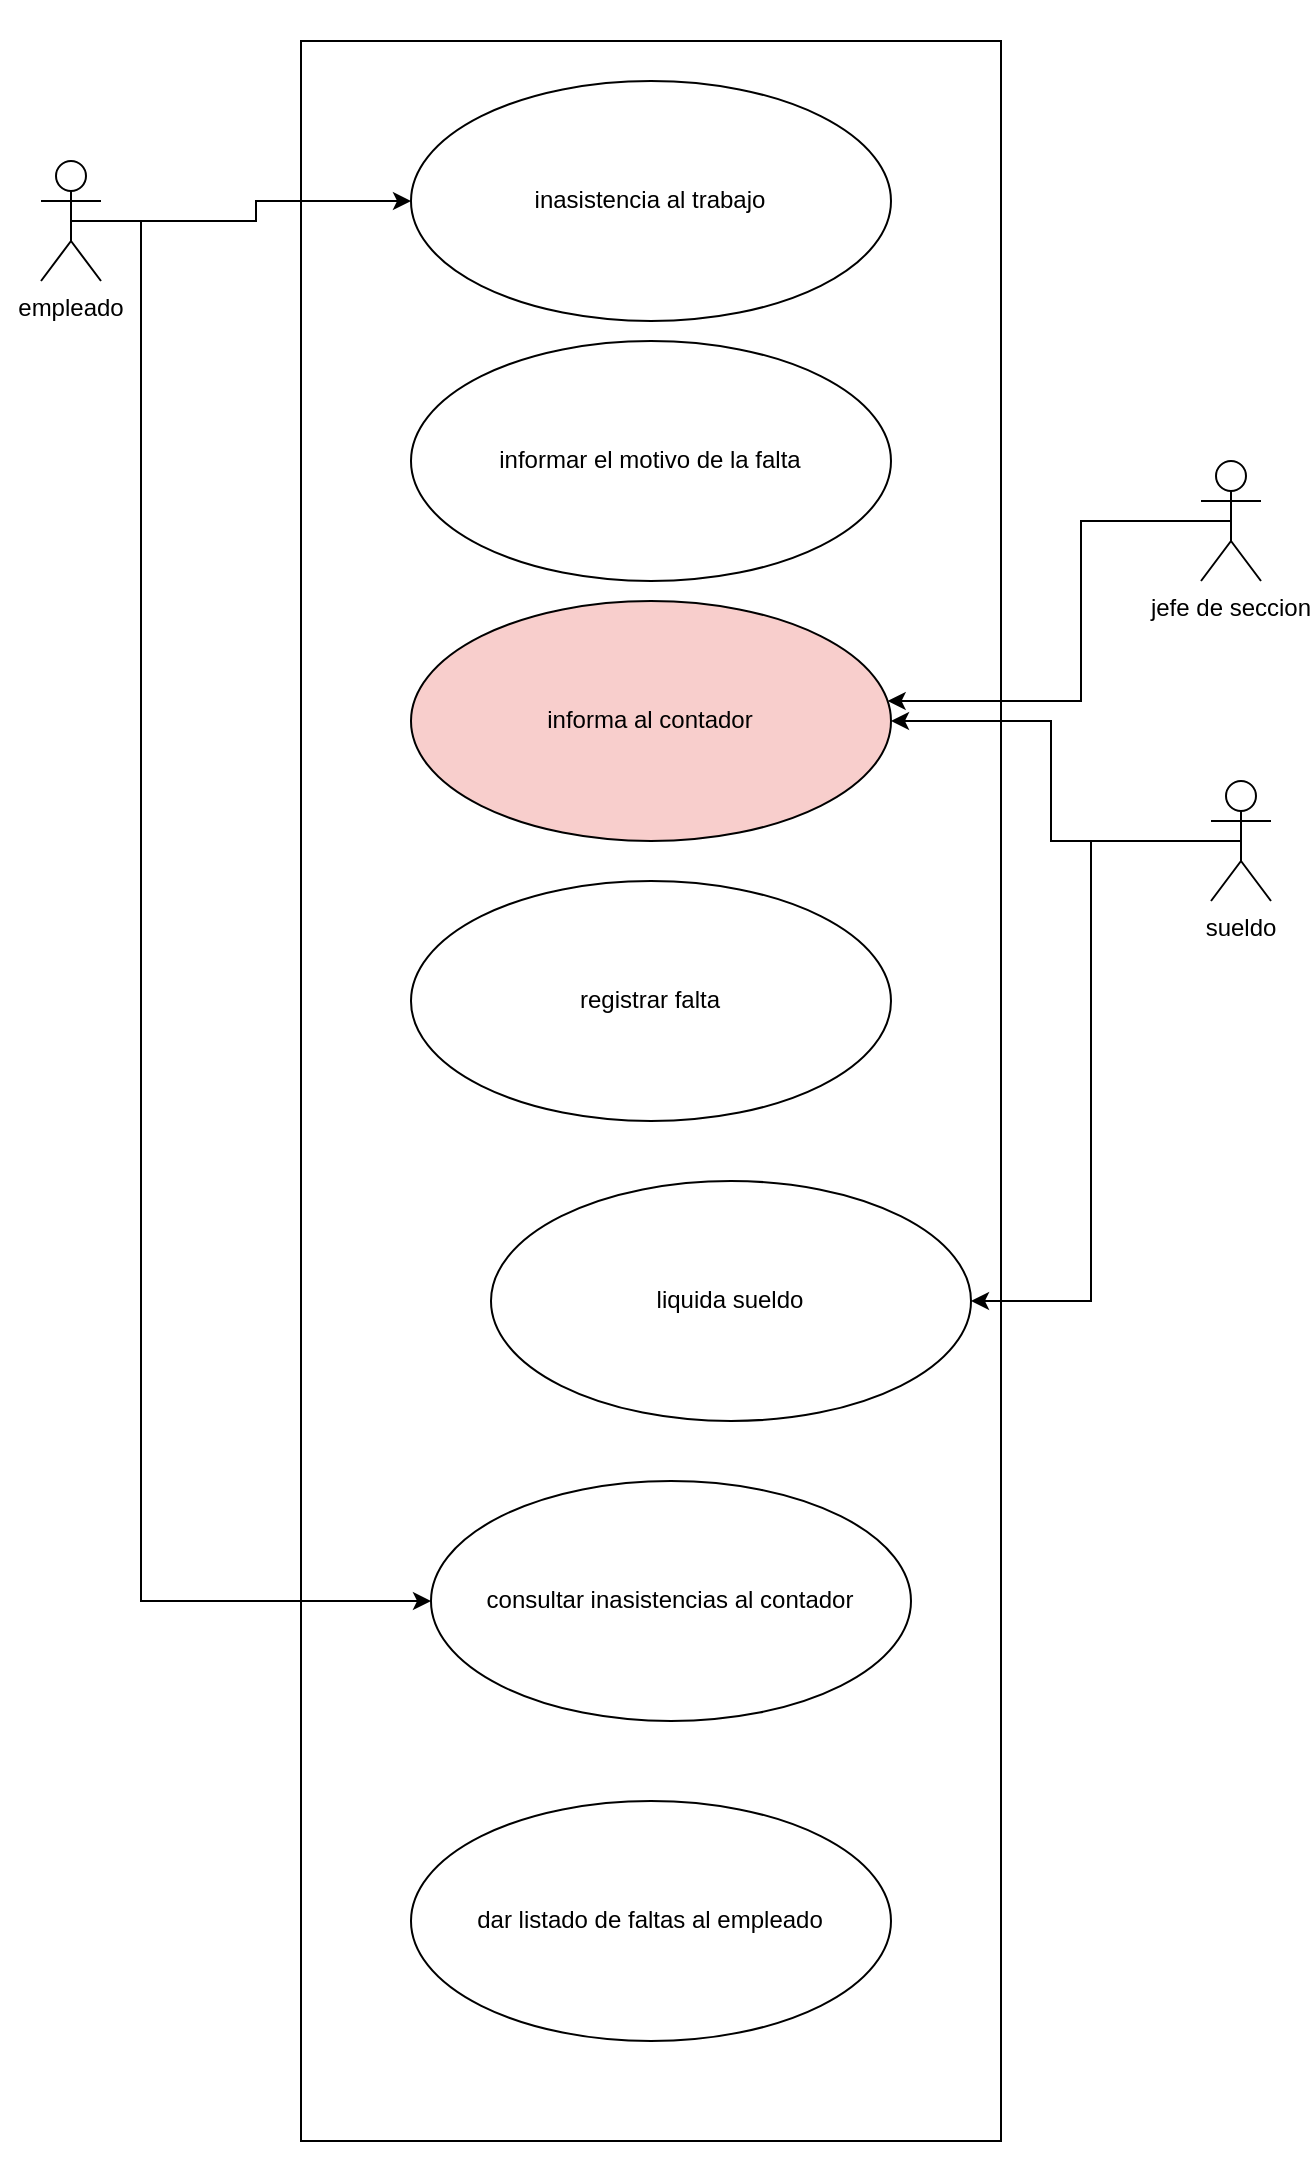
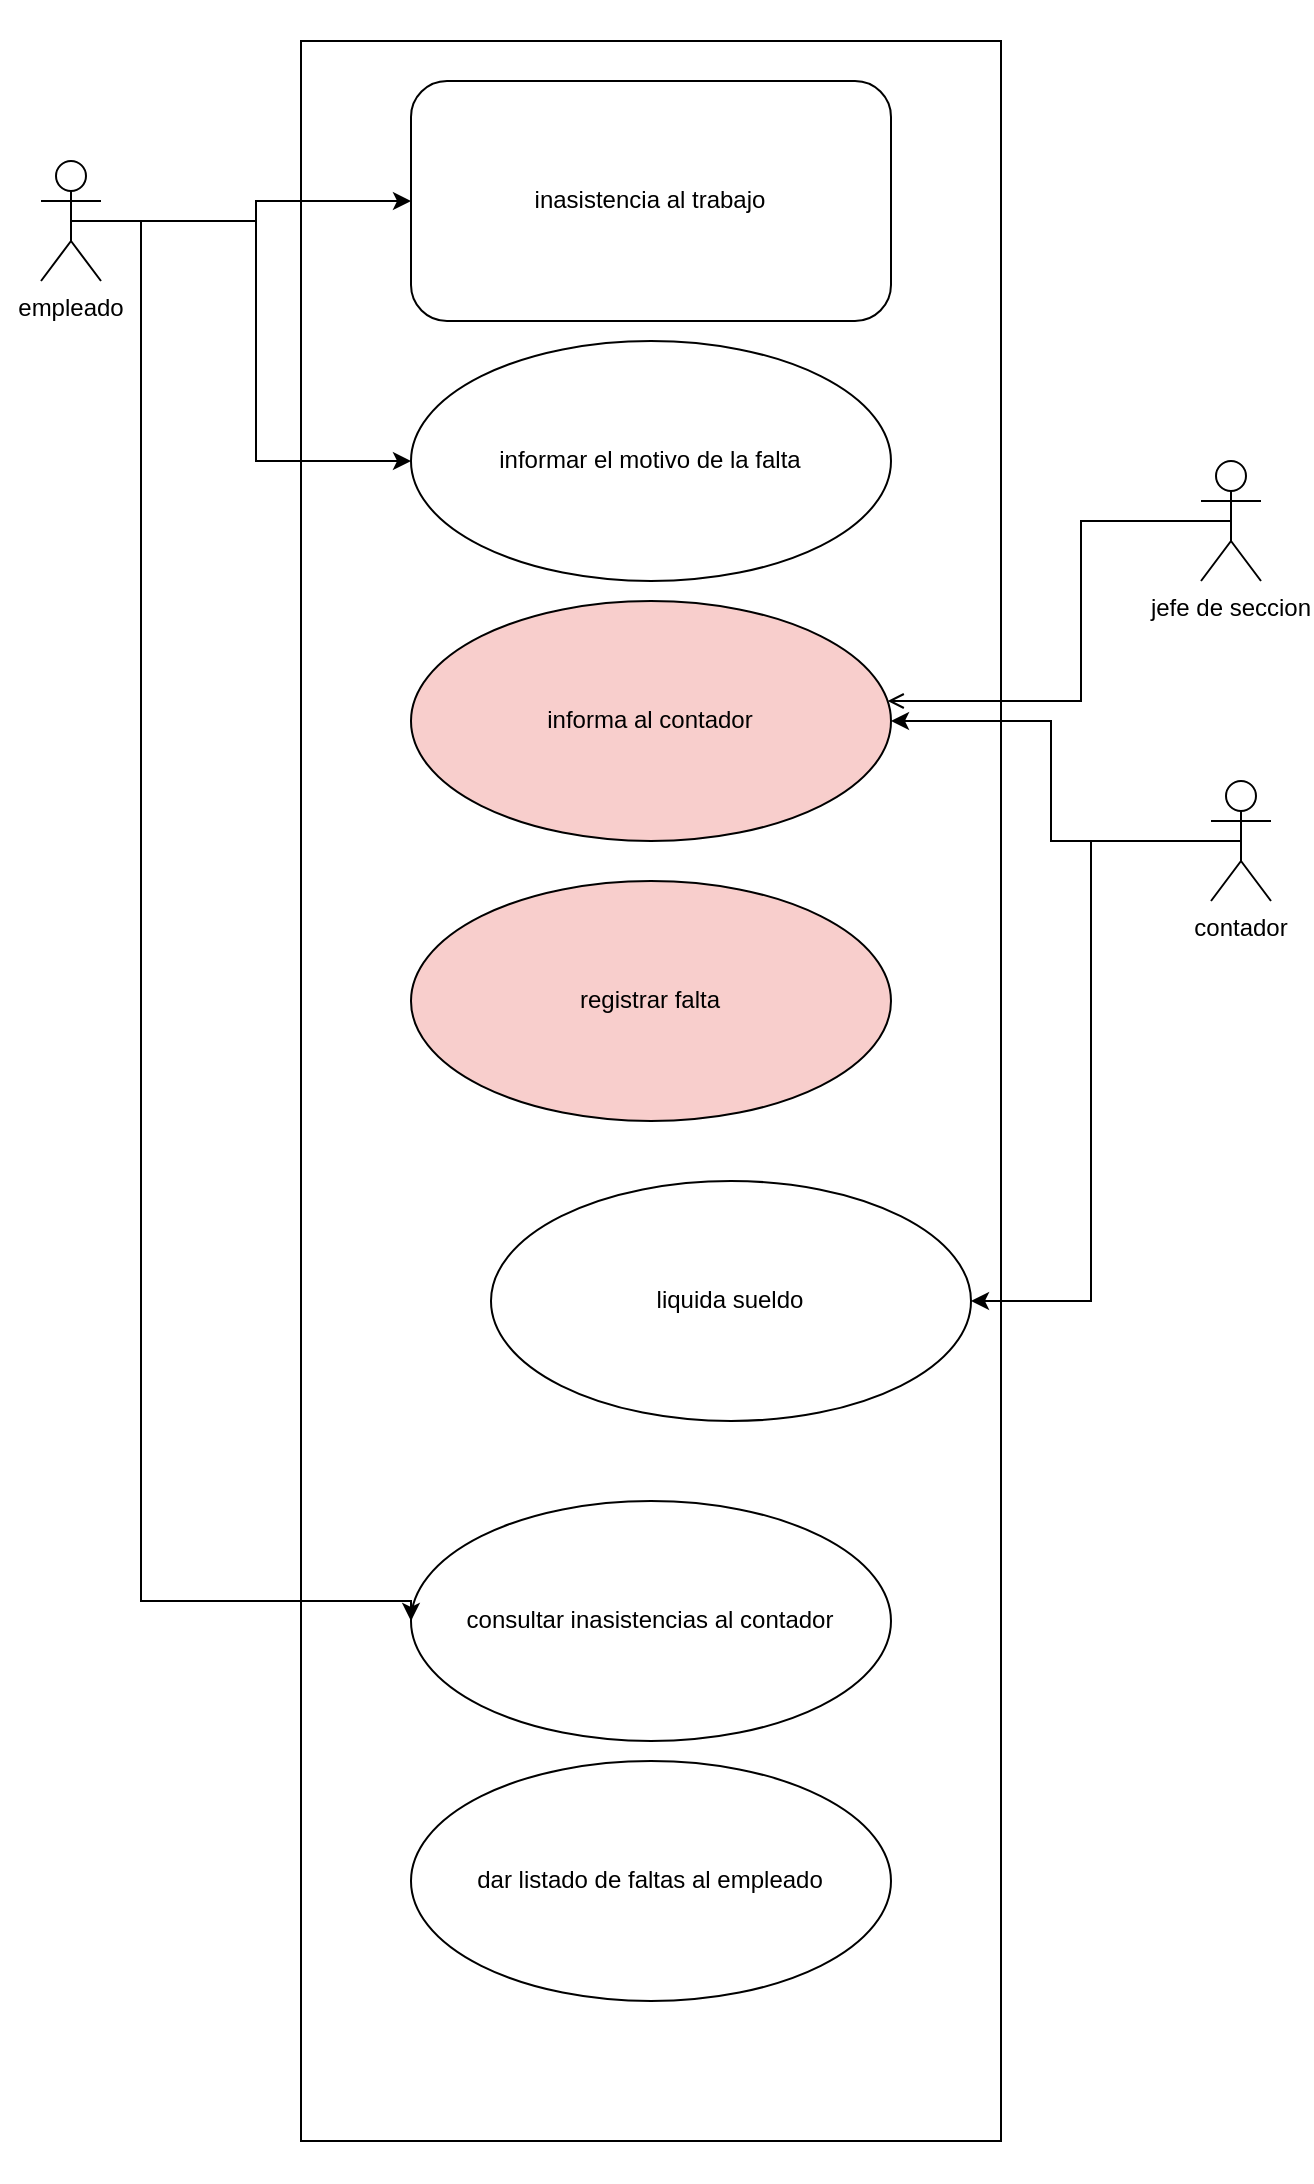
node "inasistencia al trabajo": shape ellipse -> rounded rectangle
edge "empleado" -> "informar el motivo de la falta": added
edge "jefe de seccion" -> "informa al contador": arrowhead classic -> open
node "sueldo": label "sueldo" -> "contador"
node "registrar falta": fillcolor #ffffff -> #f8cecc
node "consultar inasistencias al contador": moved (671, 1601) -> (651, 1621)
node "dar listado de faltas al empleado": moved (651, 1921) -> (651, 1881)
